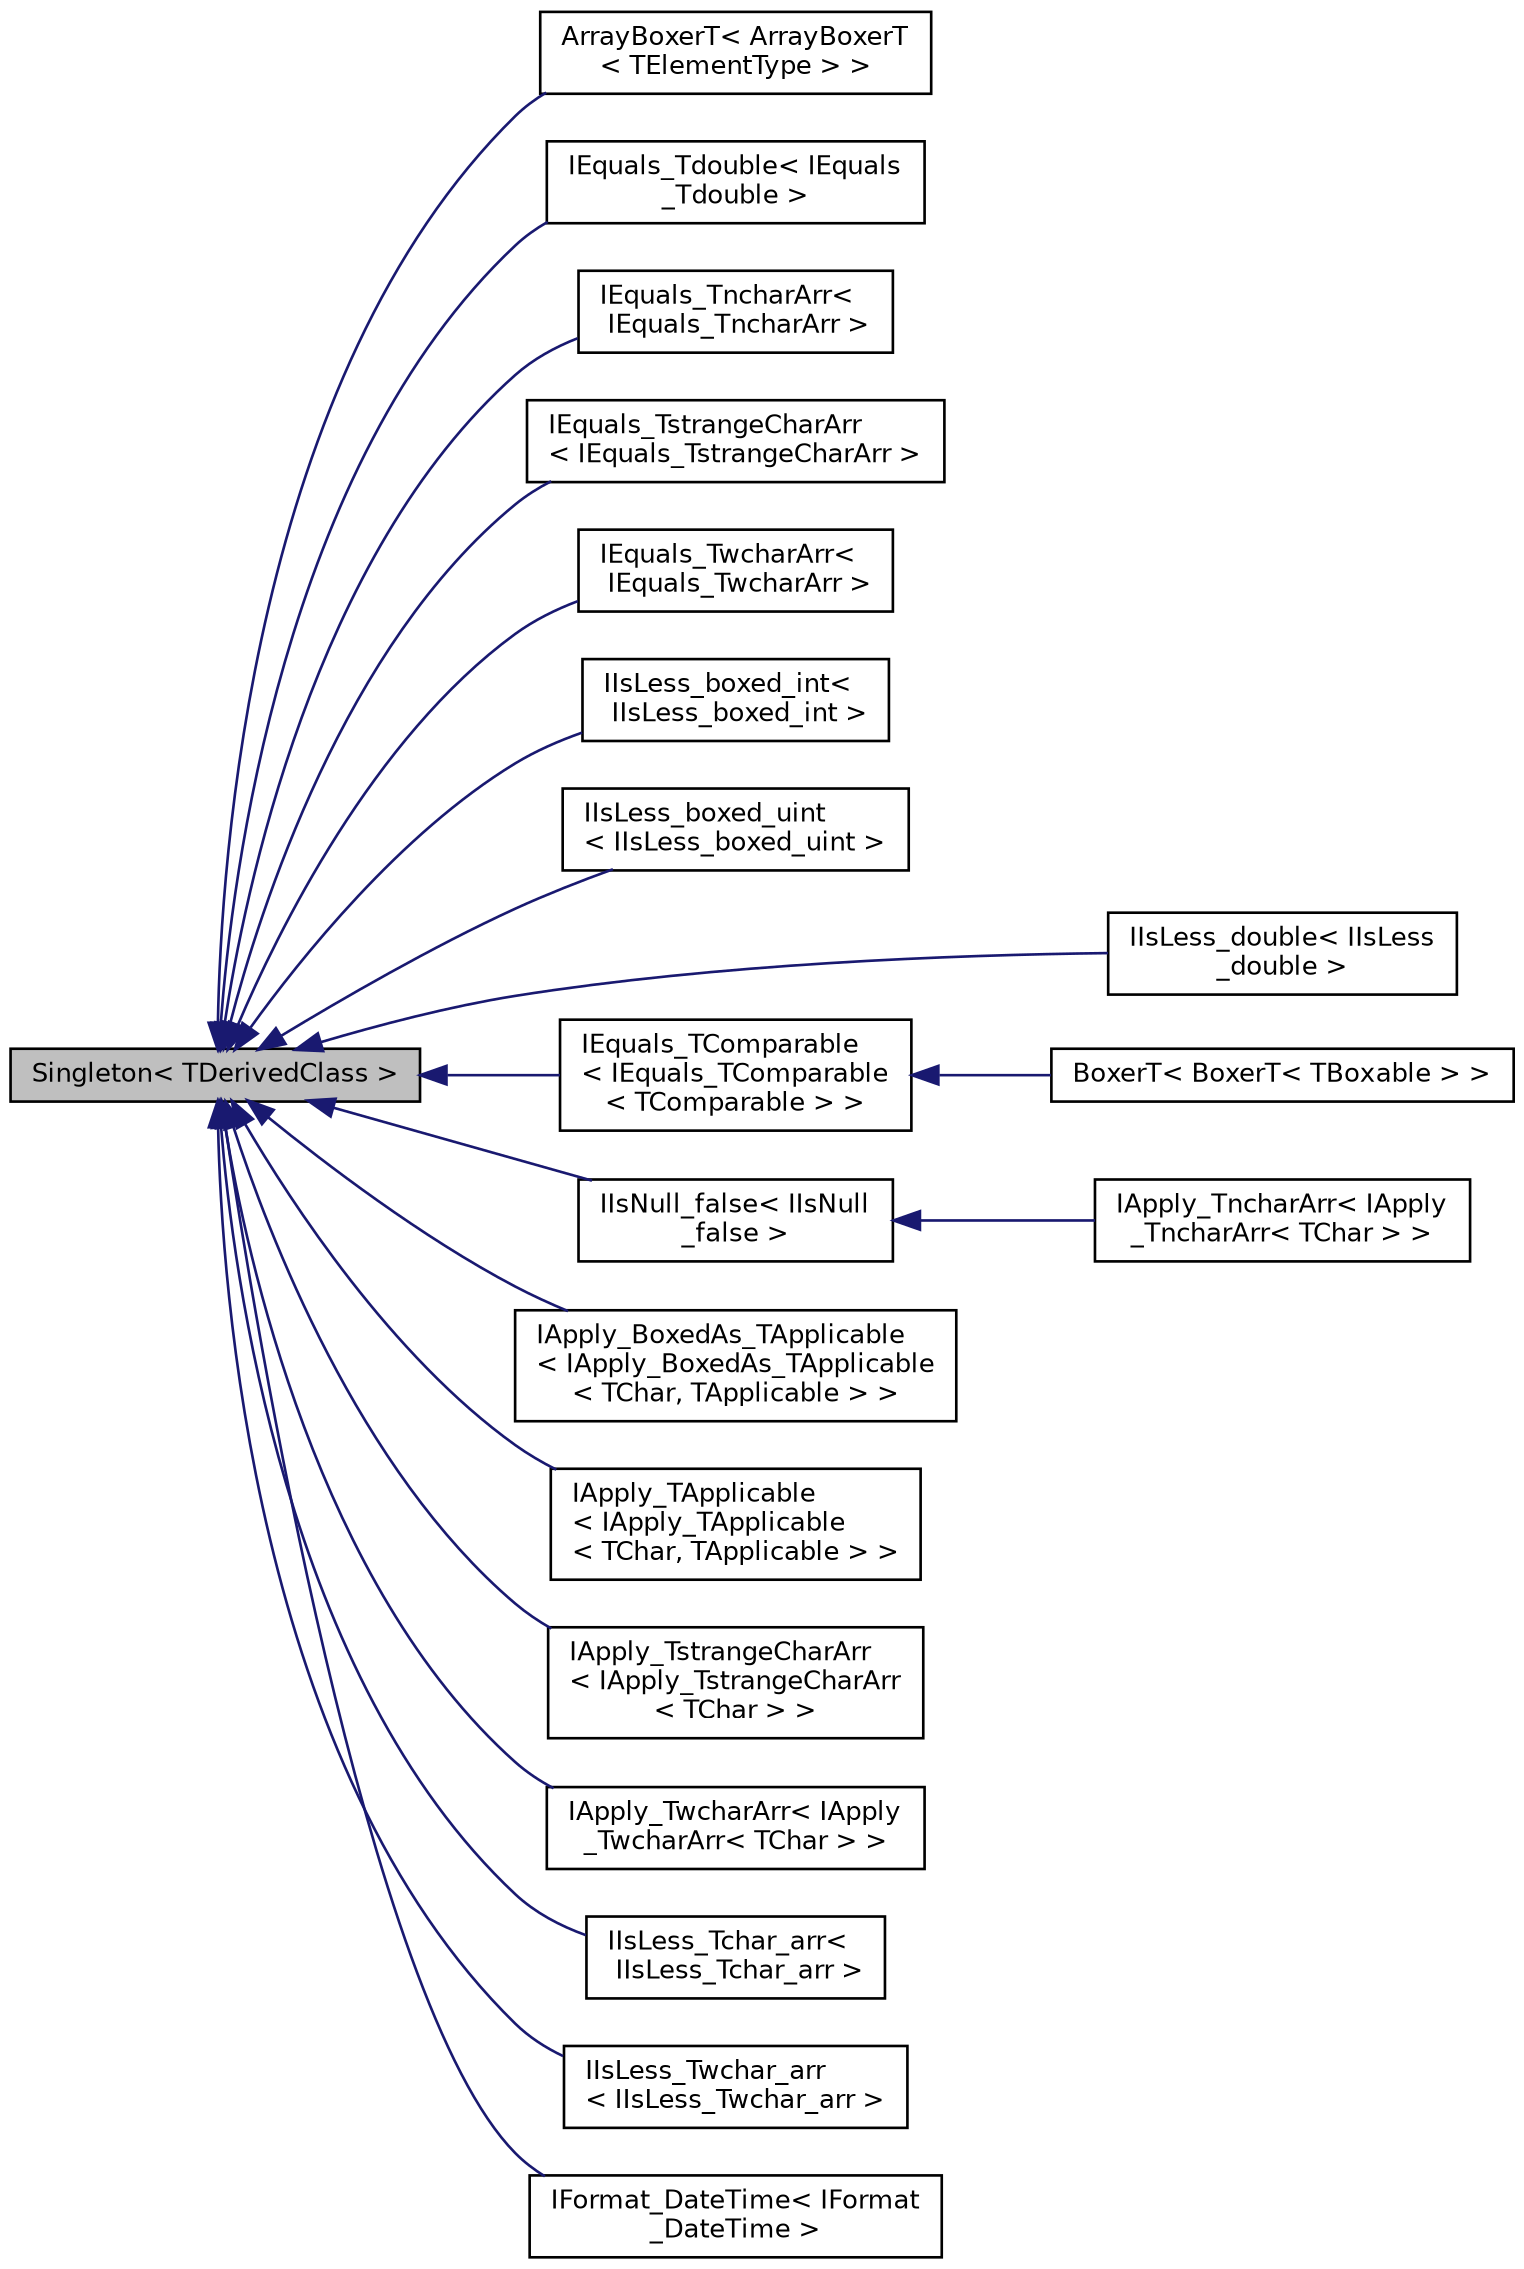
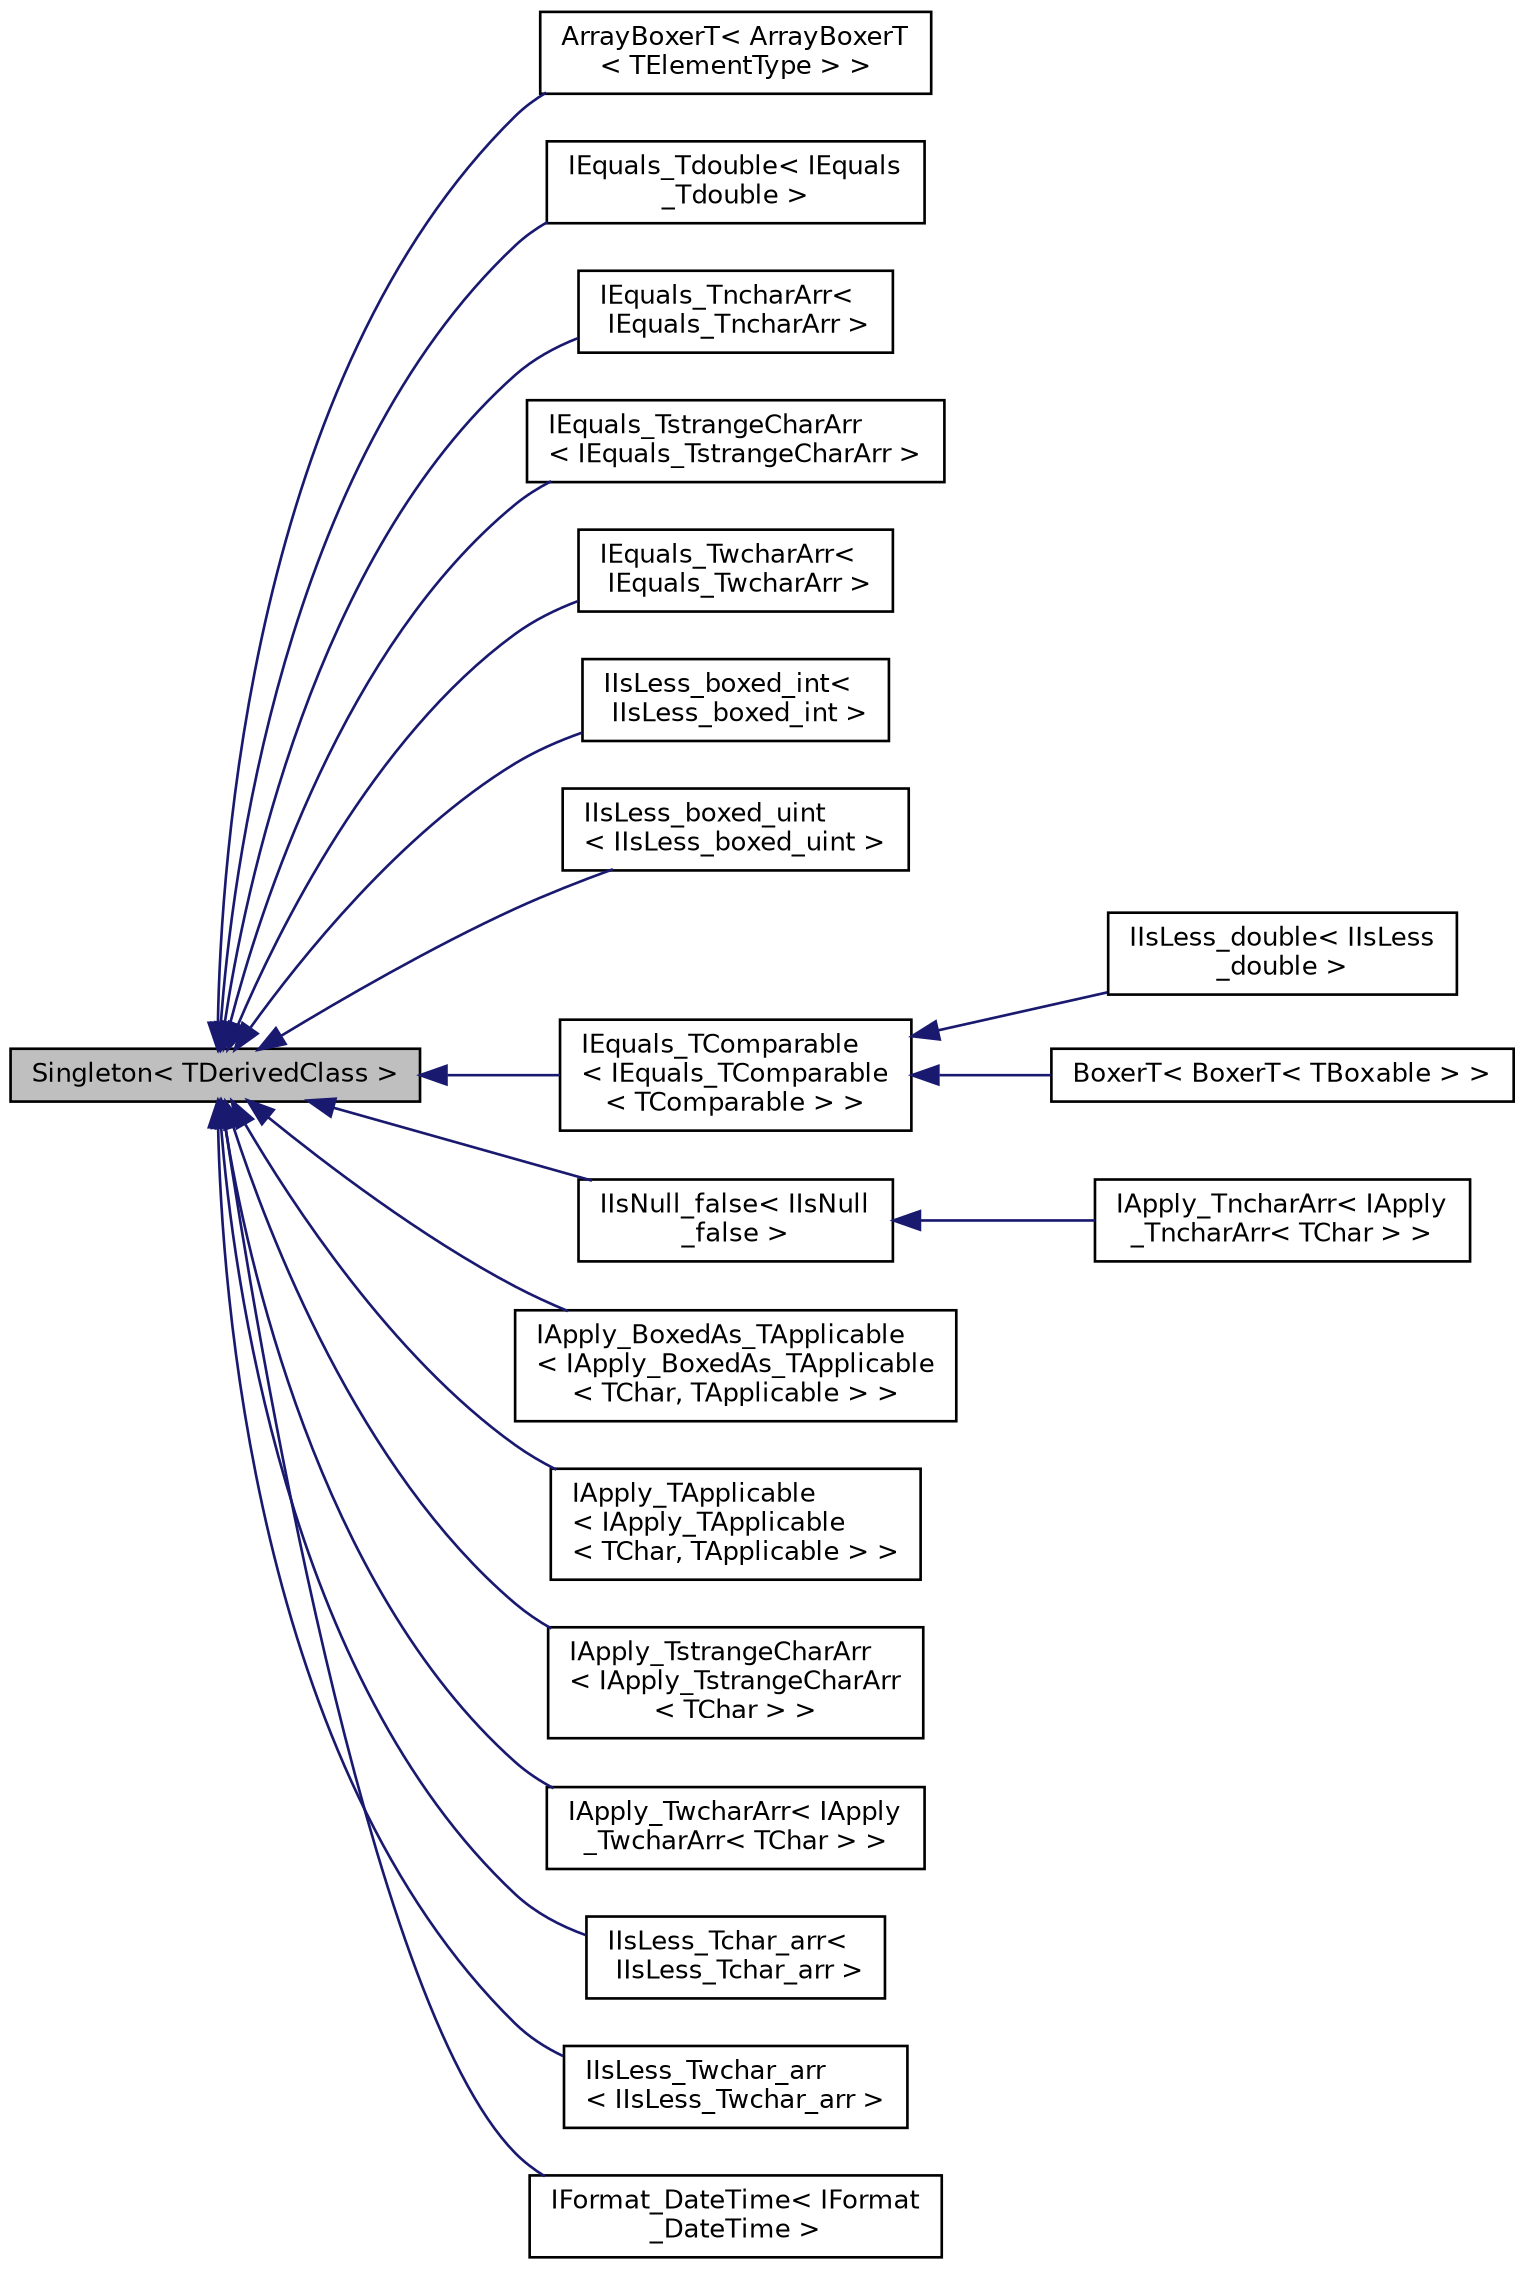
edge "IIsLess_double< IIsLess _double >" -> "Singleton< TDerivedClass >": now "IIsLess_double< IIsLess _double >" -> "IEquals_TComparable < IEquals_TComparable < TComparable > >"
